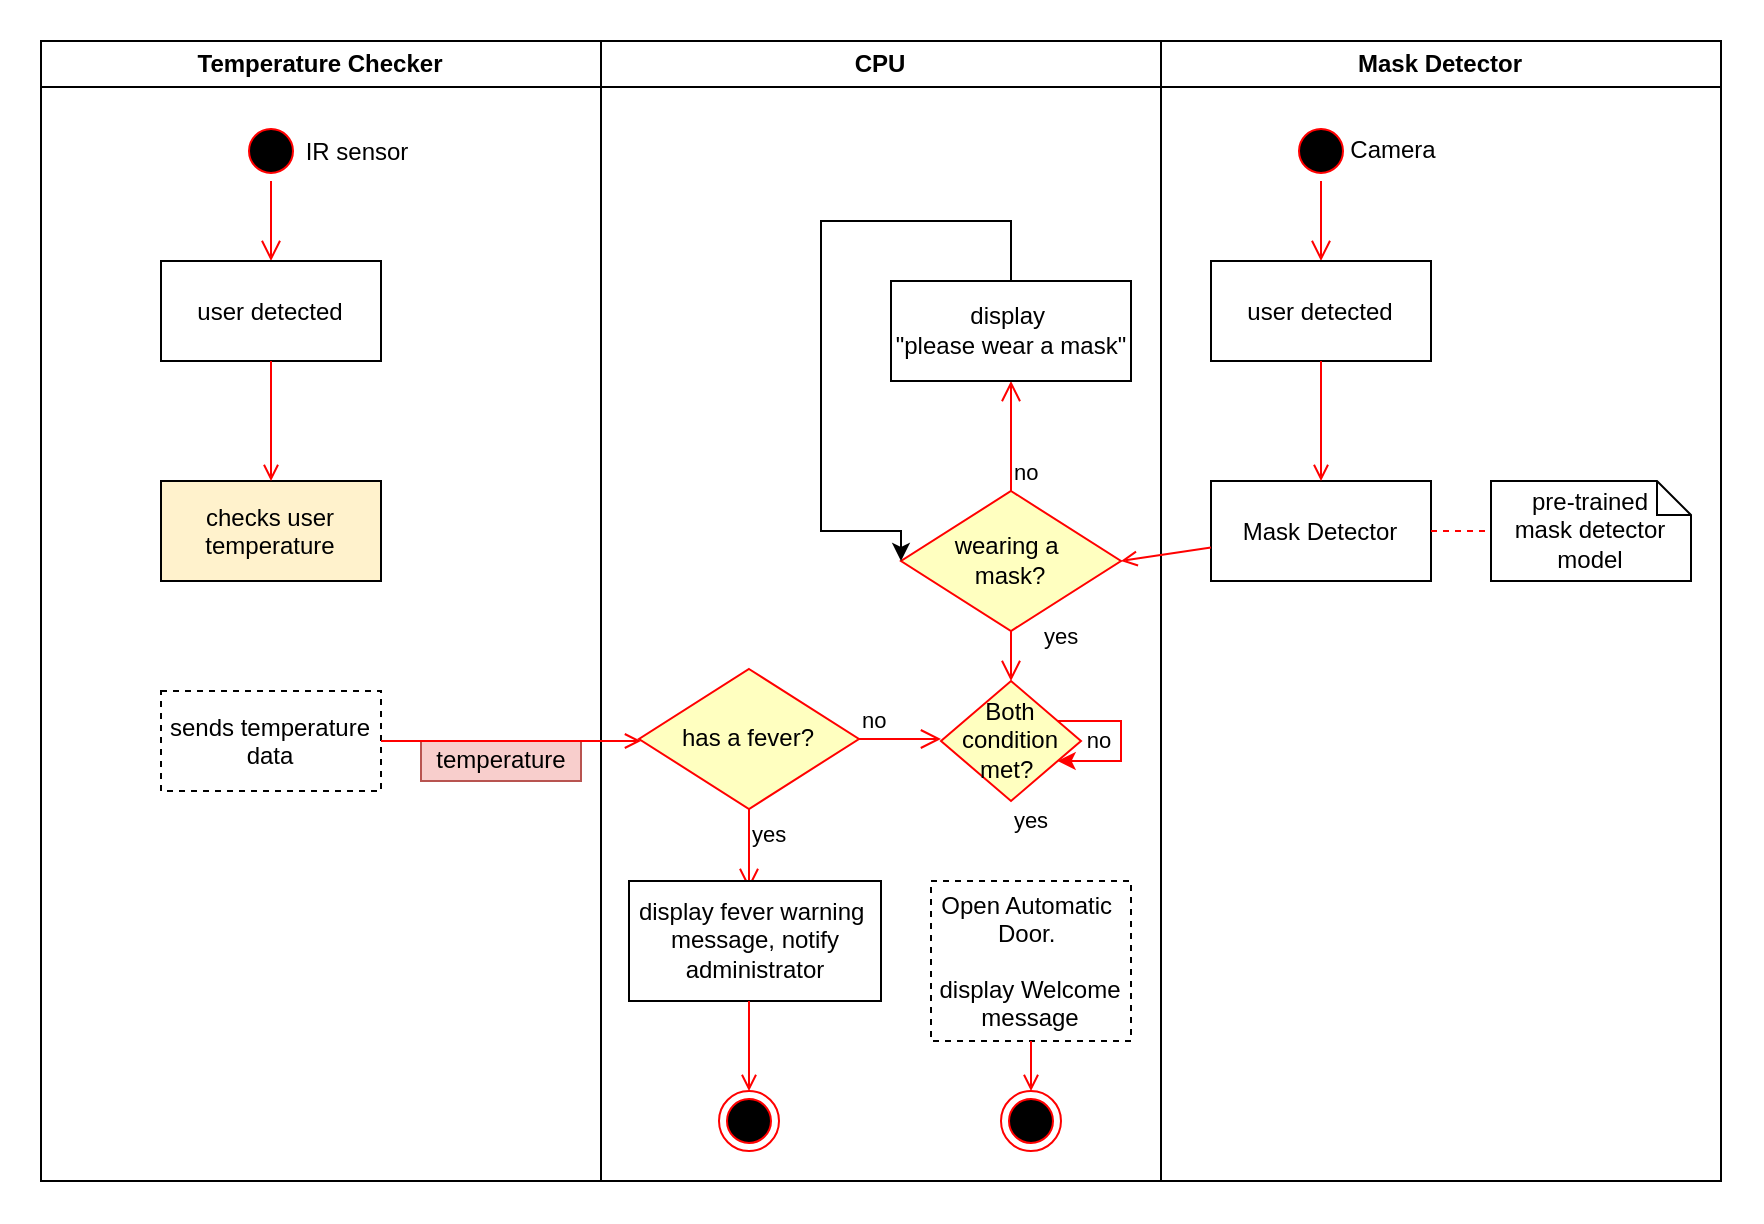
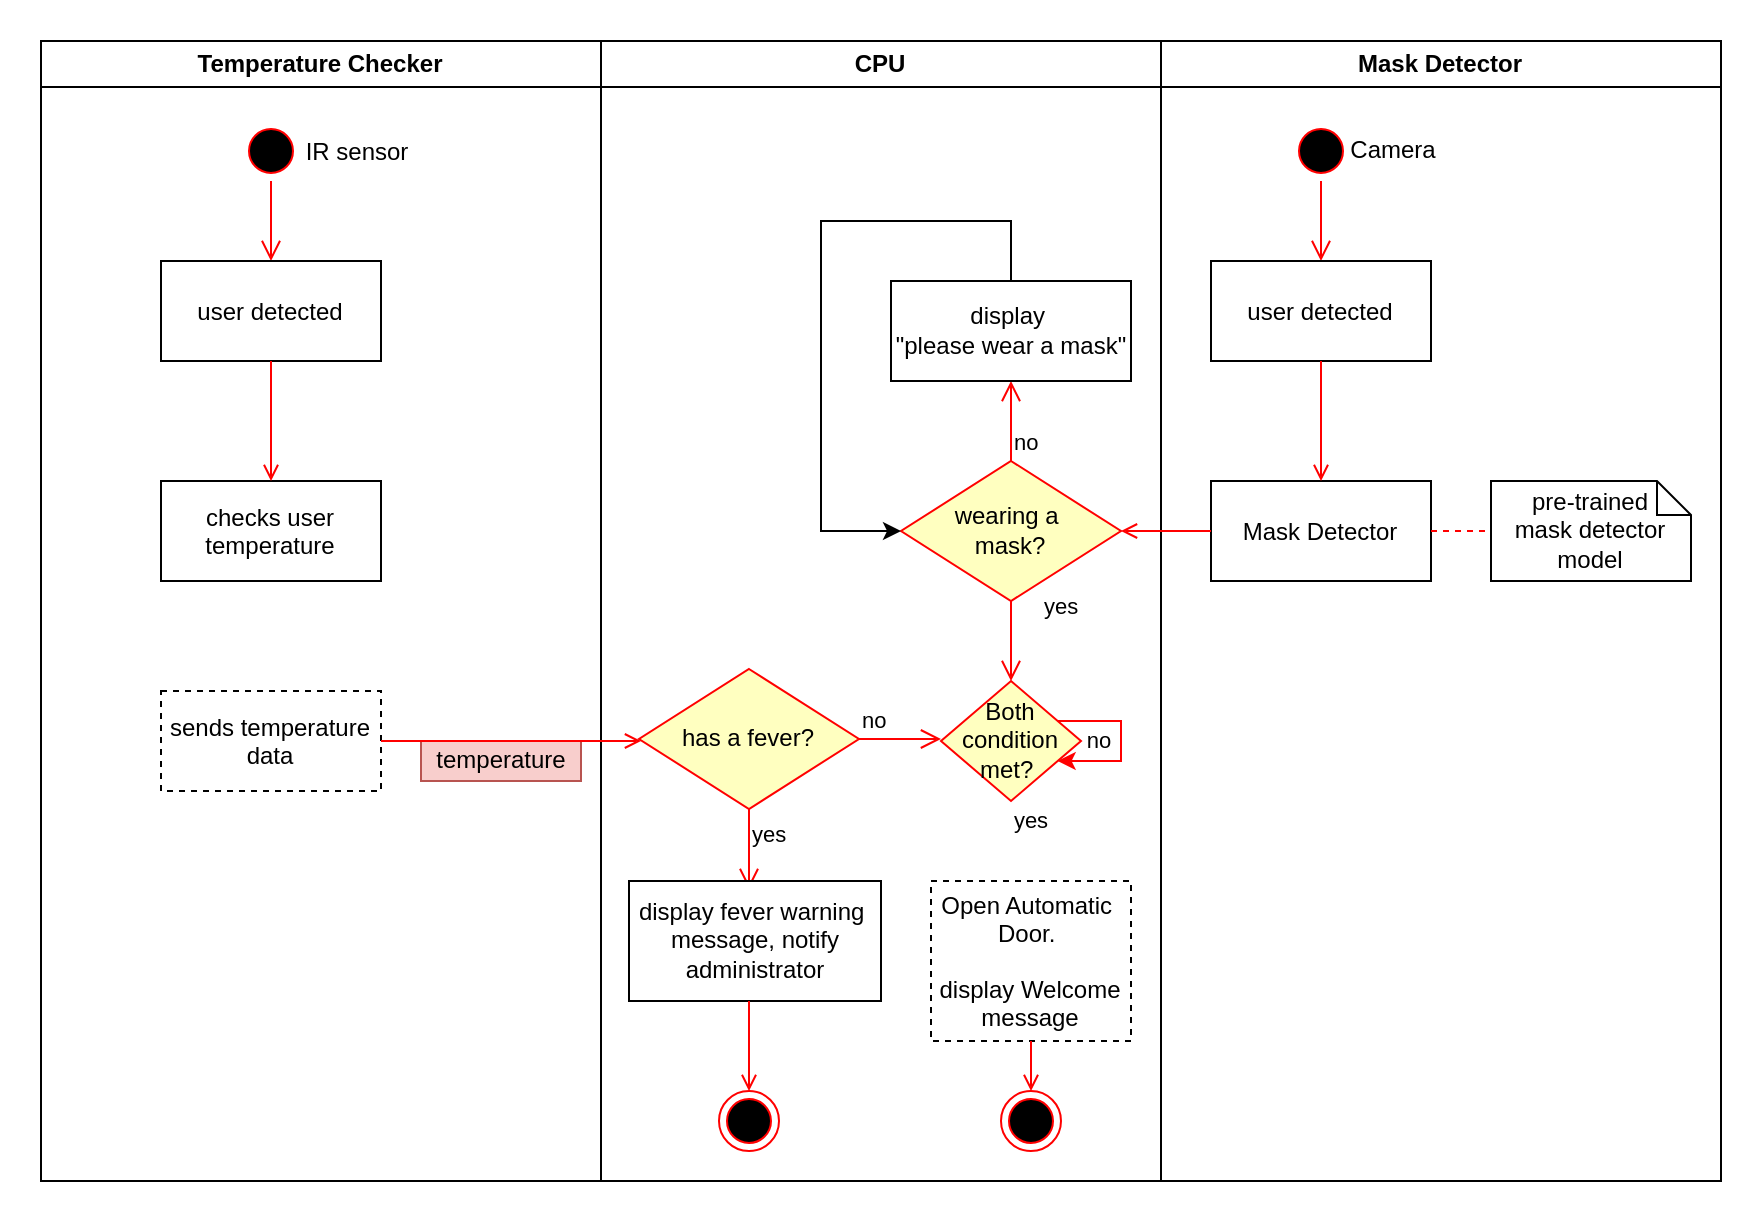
node "checks user temperature": fillcolor #fff2cc -> #ffffff
node "wearing a mask?": moved (1011, 561) -> (1011, 531)
